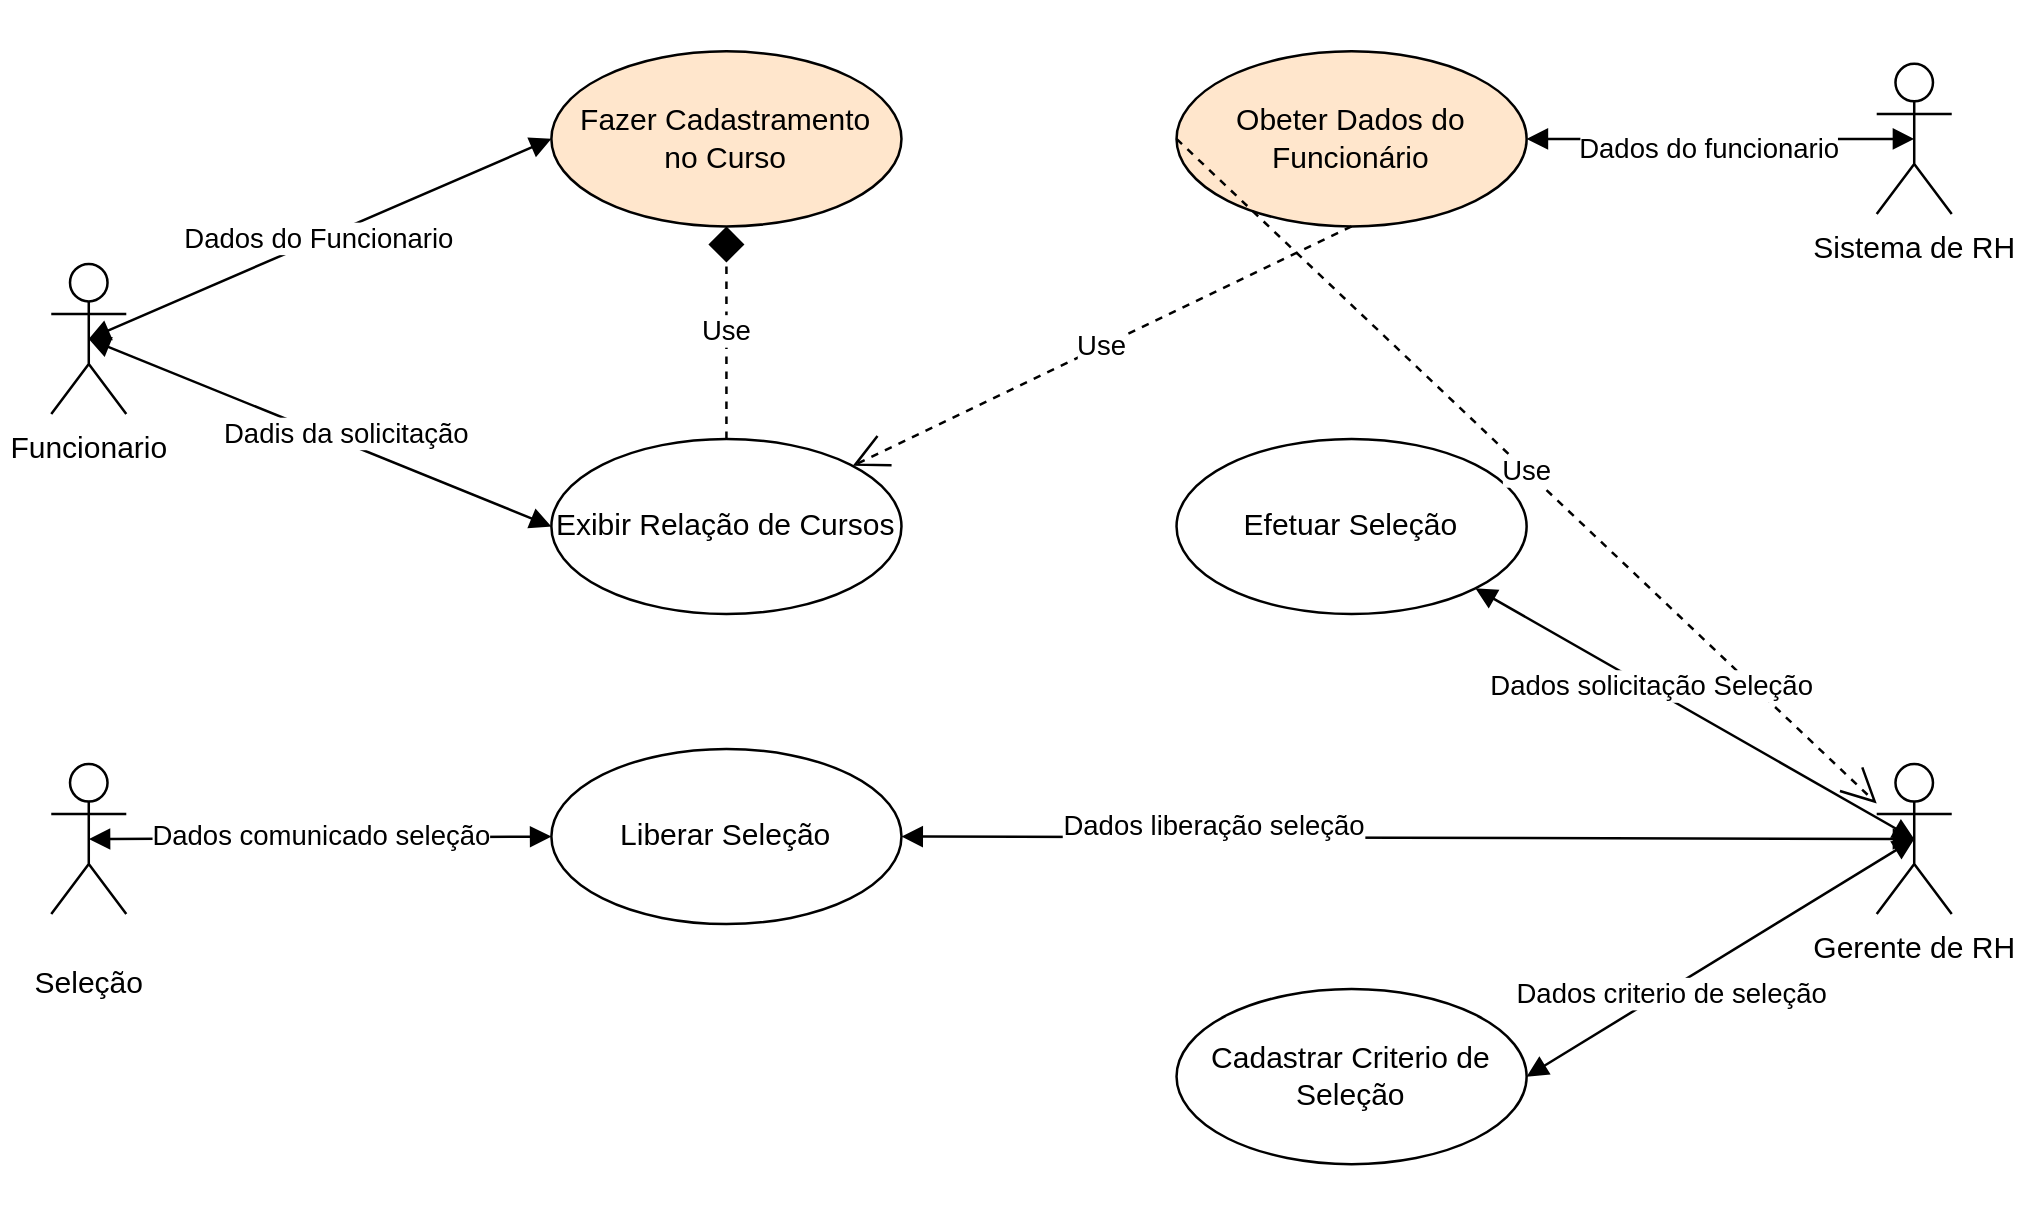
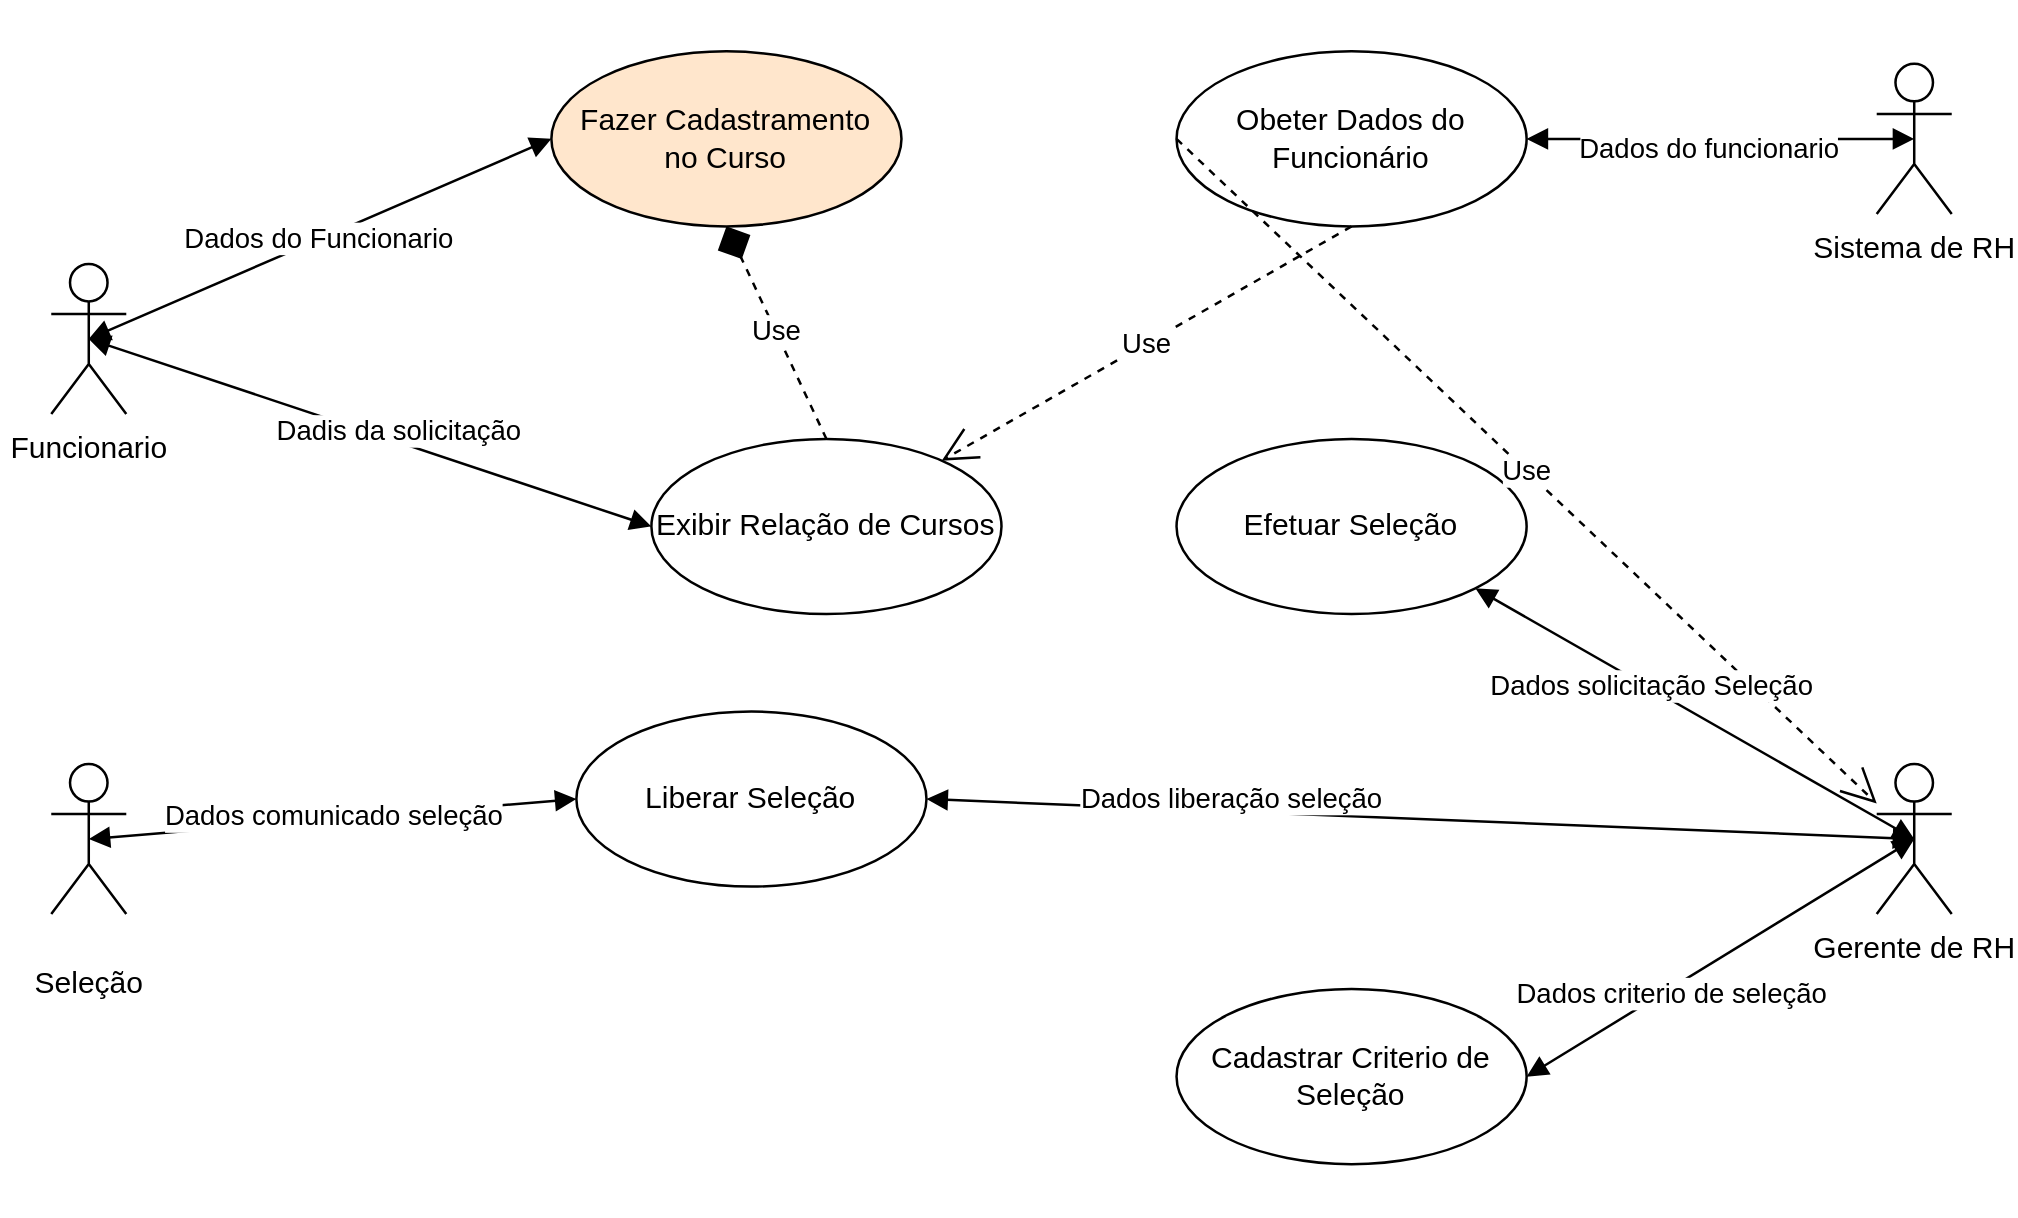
node "Obeter Dados do Funcionário": fillcolor #ffe6cc -> #ffffff
node "Exibir Relação de Cursos": moved (726, 526) -> (826, 526)
node "Liberar Seleção": moved (726, 836) -> (751, 799)
